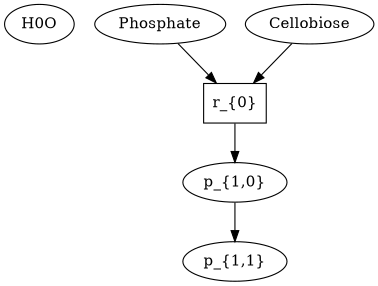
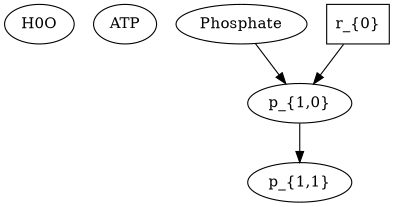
node "ATP": added
node "Cellobiose": removed
edge "Phosphate" -> "r_{0}": now "Phosphate" -> "p_{1,0}"
